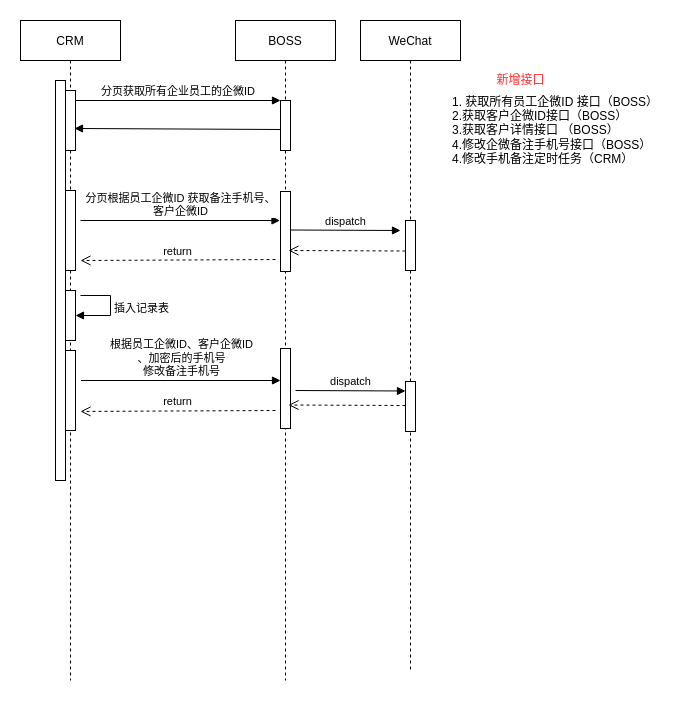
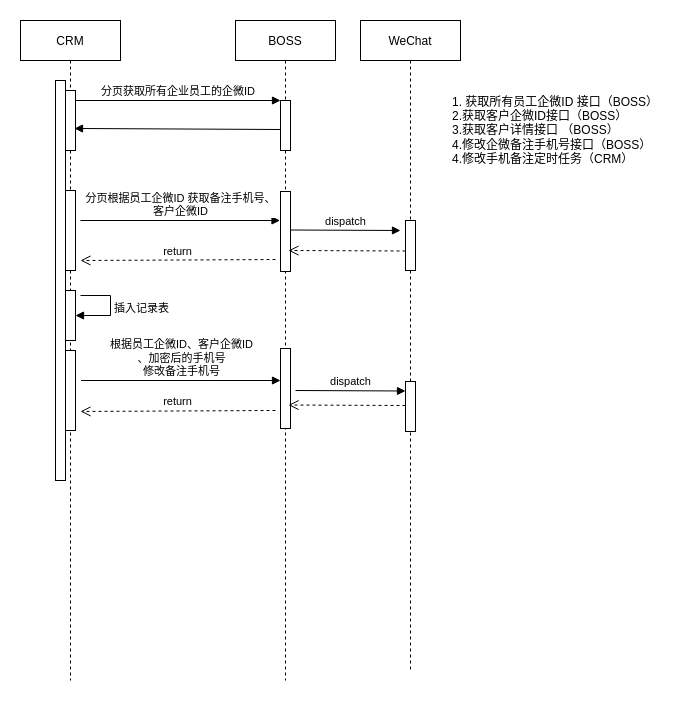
node "新增接口": removed
